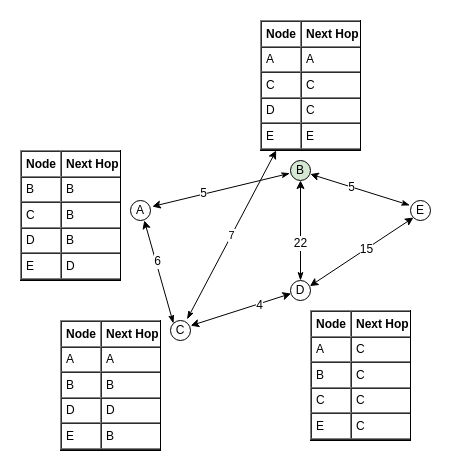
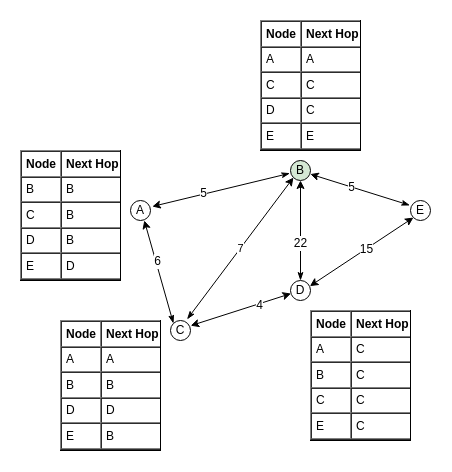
edge "Node Next Hop A A C C D C E E" -- "C": now "B" -- "C"
